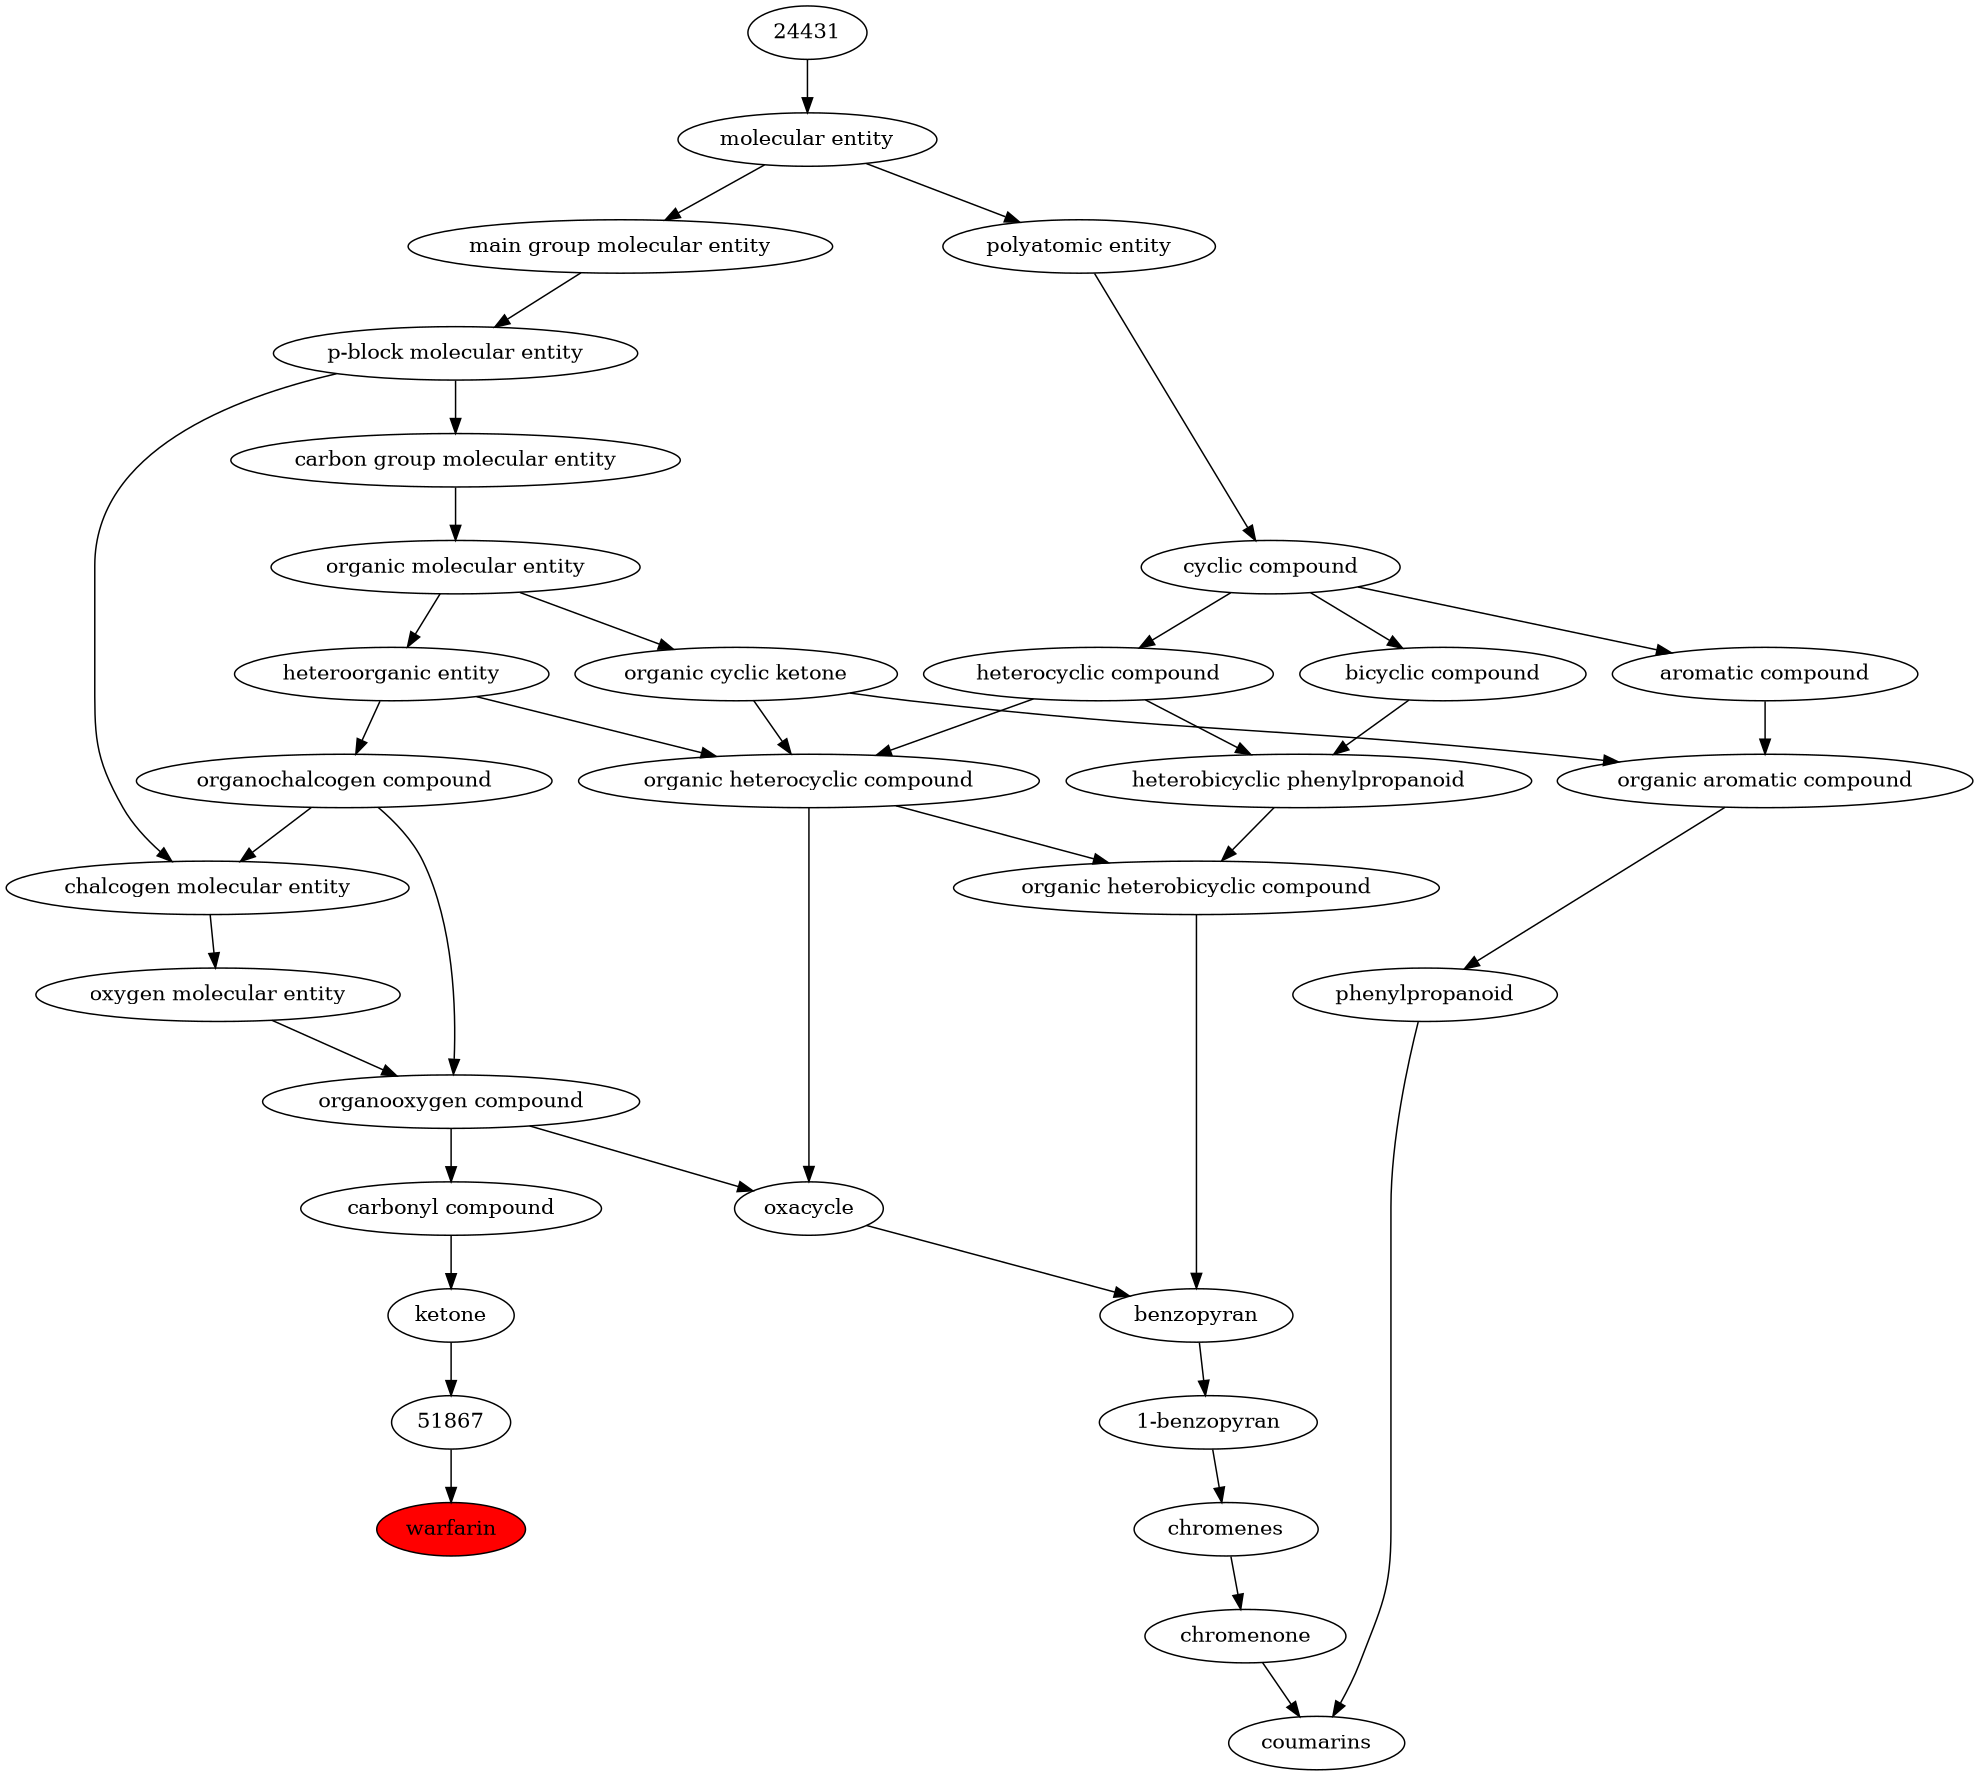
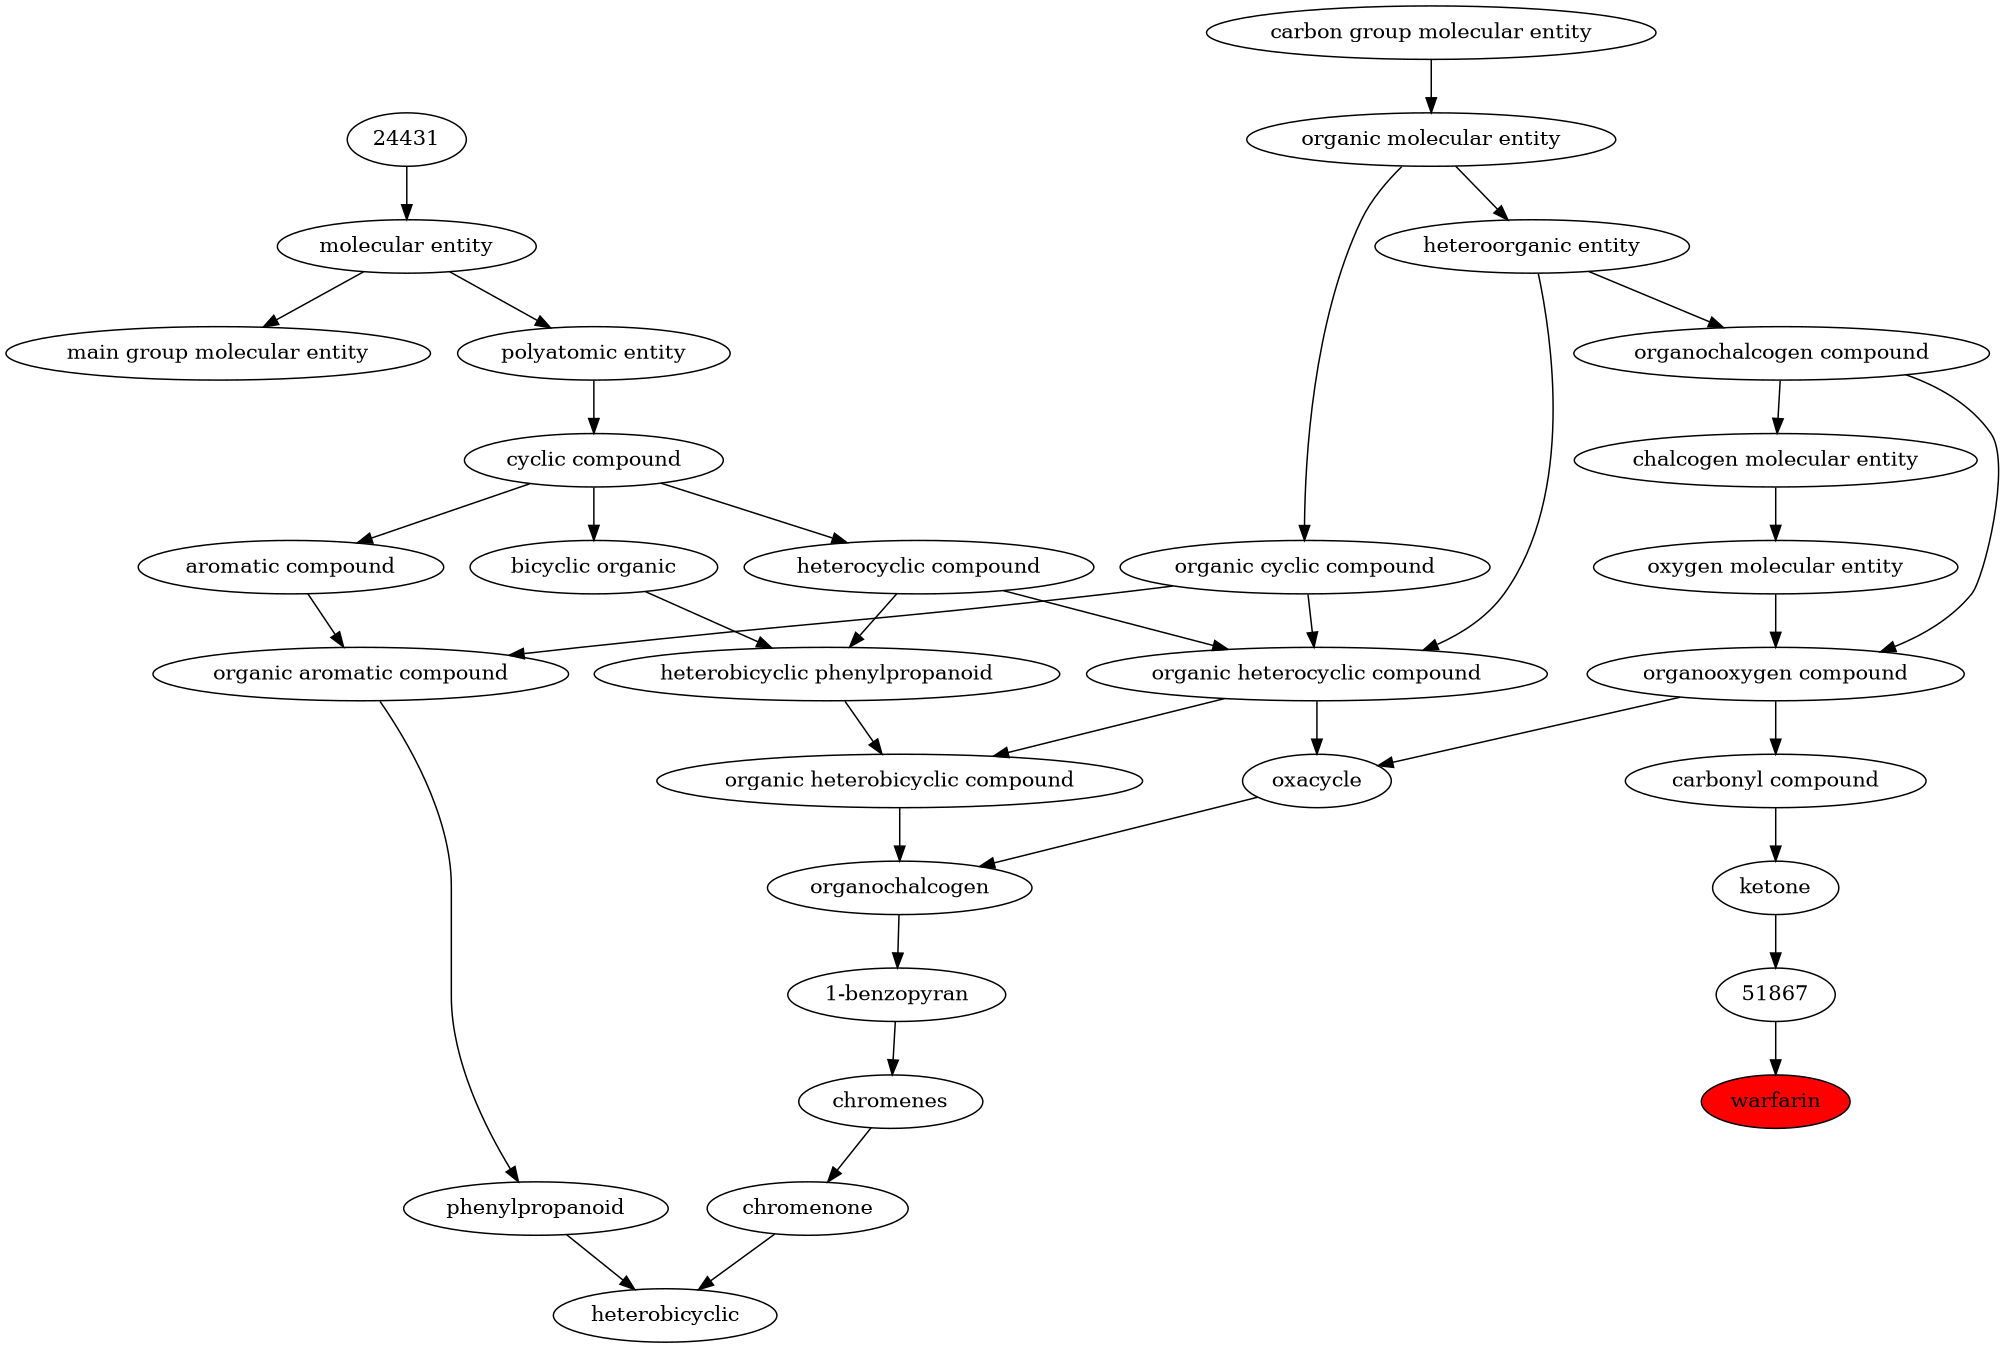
node "p-block molecular entity": removed
node "organic cyclic ketone": label "organic cyclic ketone" -> "organic cyclic compound"
node "bicyclic compound": label "bicyclic compound" -> "bicyclic organic"
node "benzopyran": label "benzopyran" -> "organochalcogen"
node "coumarins": label "coumarins" -> "heterobicyclic"
